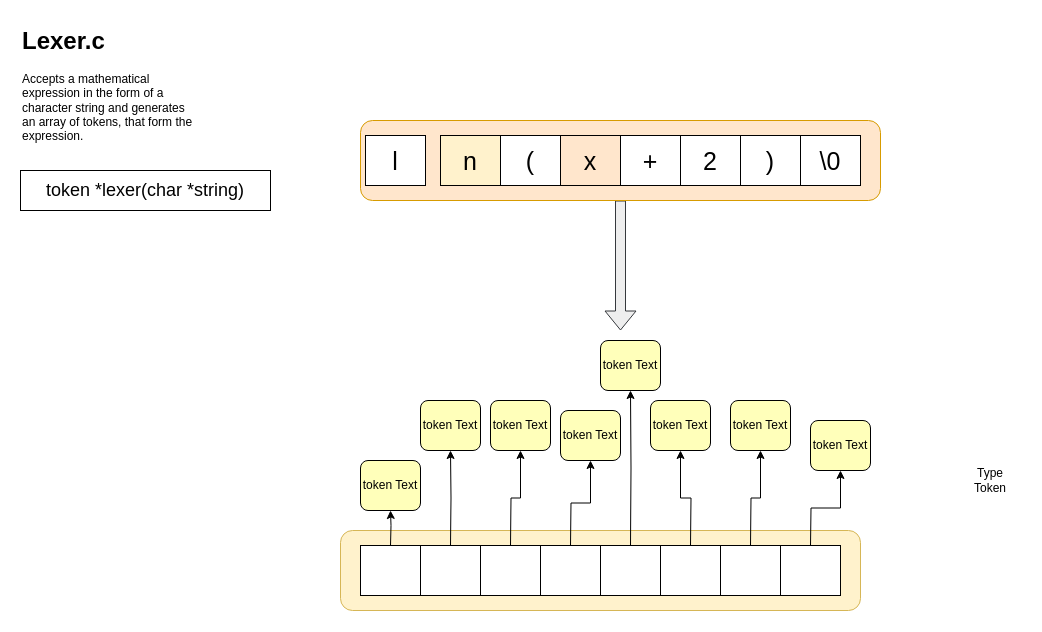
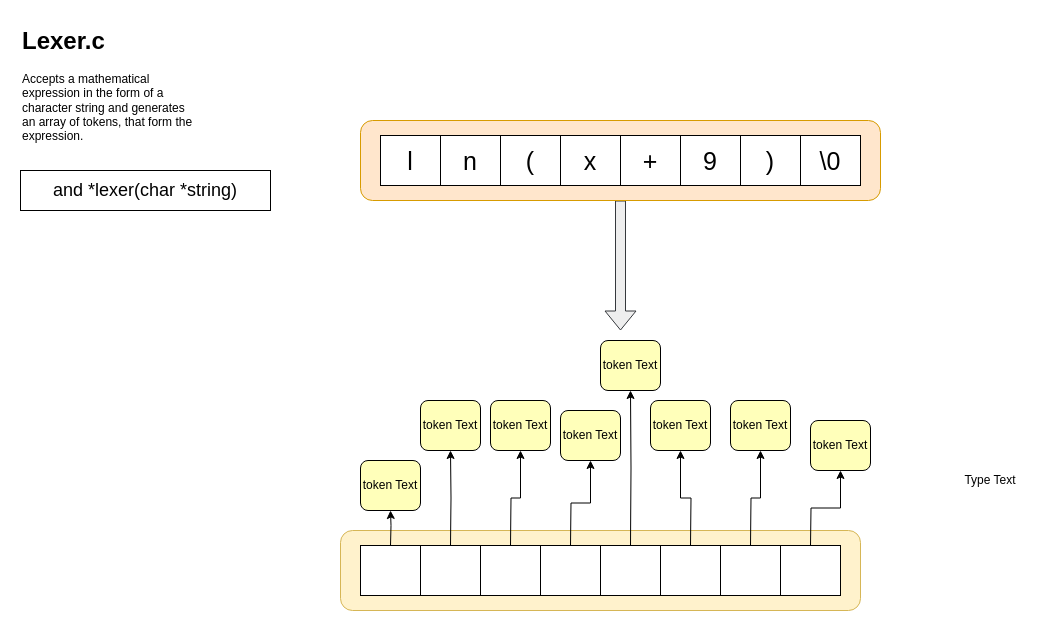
node "l": moved (396, 161) -> (411, 161)
node "n": fillcolor #fff2cc -> #ffffff
node "x": fillcolor #ffe6cc -> #ffffff
node "2": label "2" -> "9"
node "token *lexer(char *string)": label "token *lexer(char *string)" -> "and *lexer(char *string)"
node "Type Token": label "Type Token" -> "Type Text"
